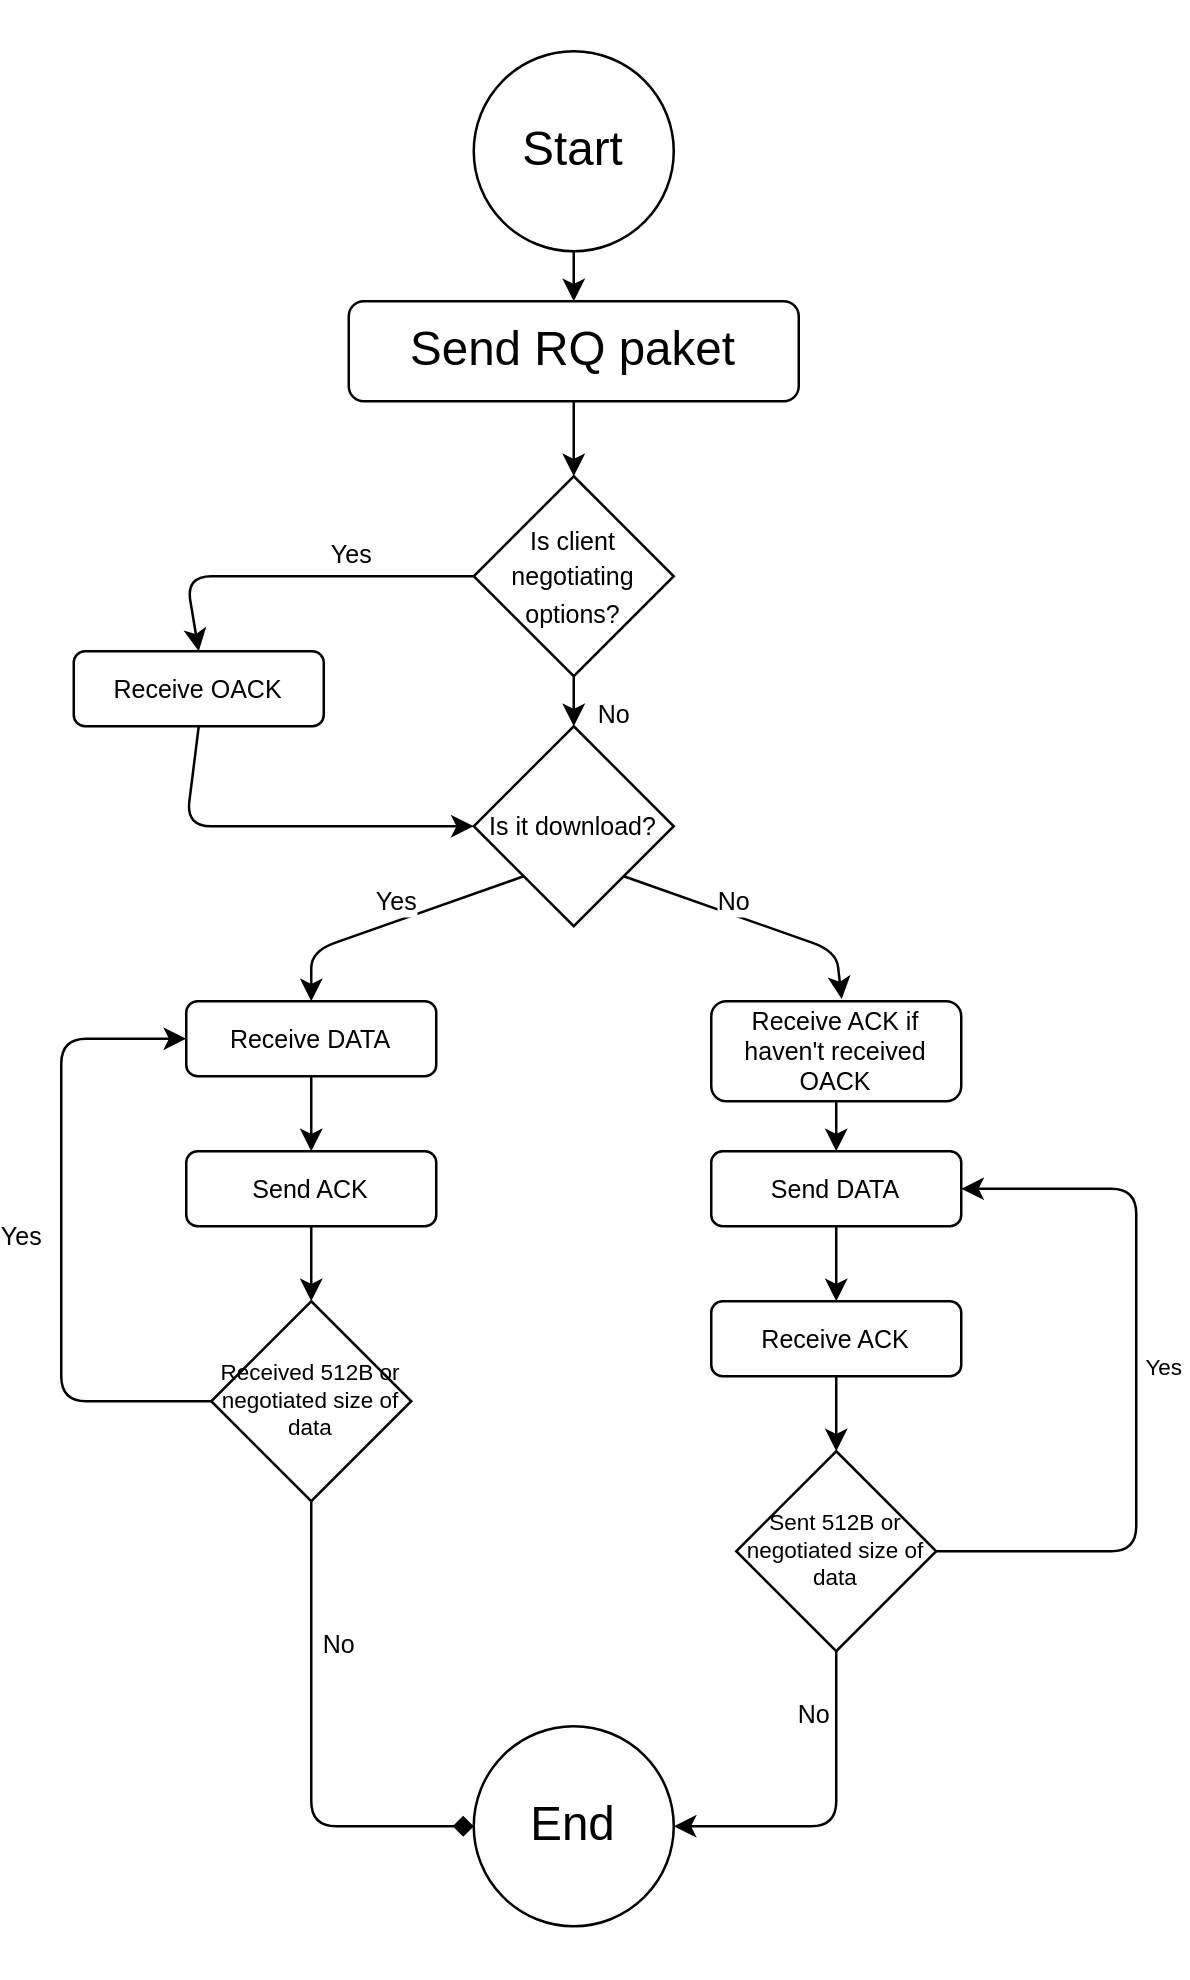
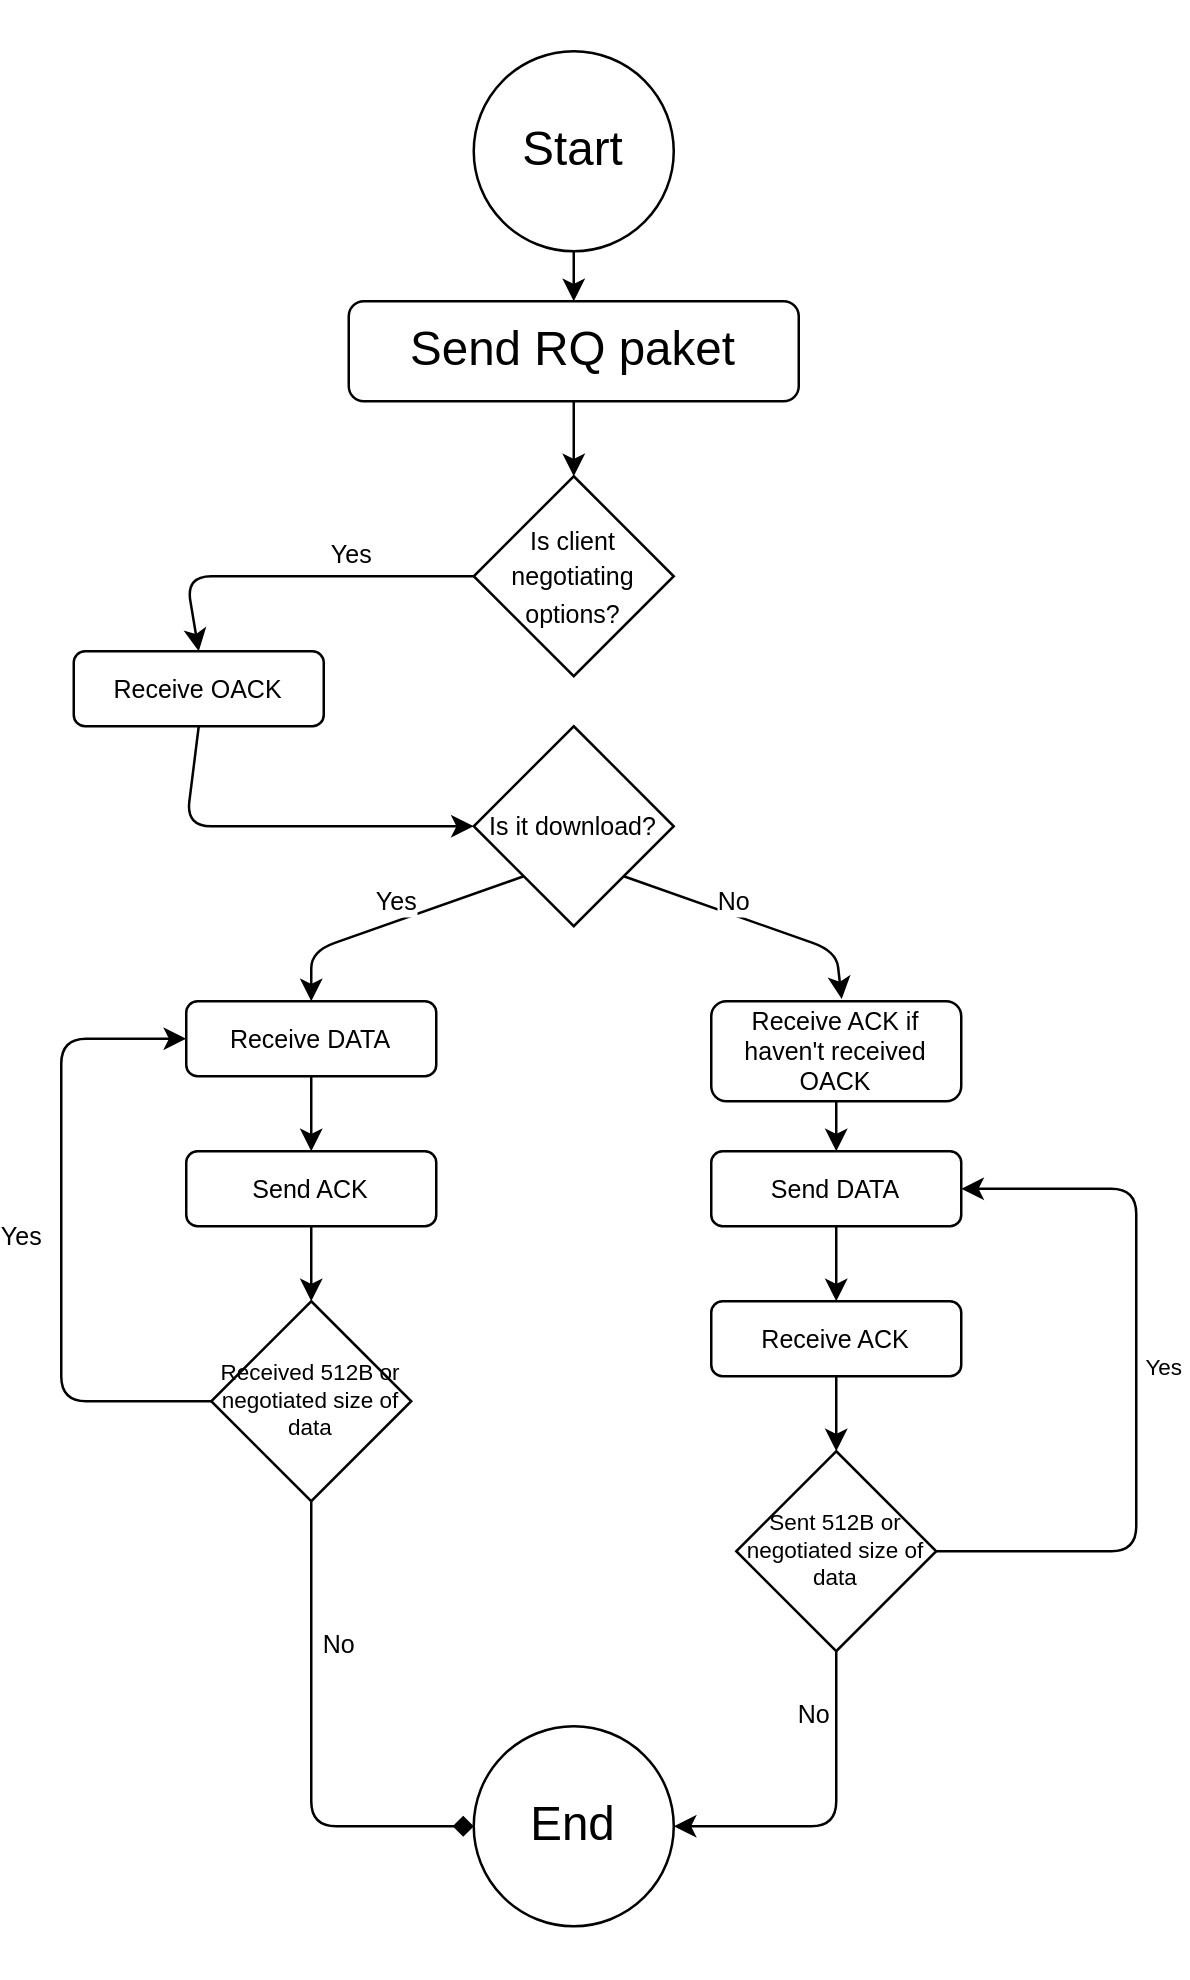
edge "Is client negotiating options?" -> "Is it download?": removed, label "No"
